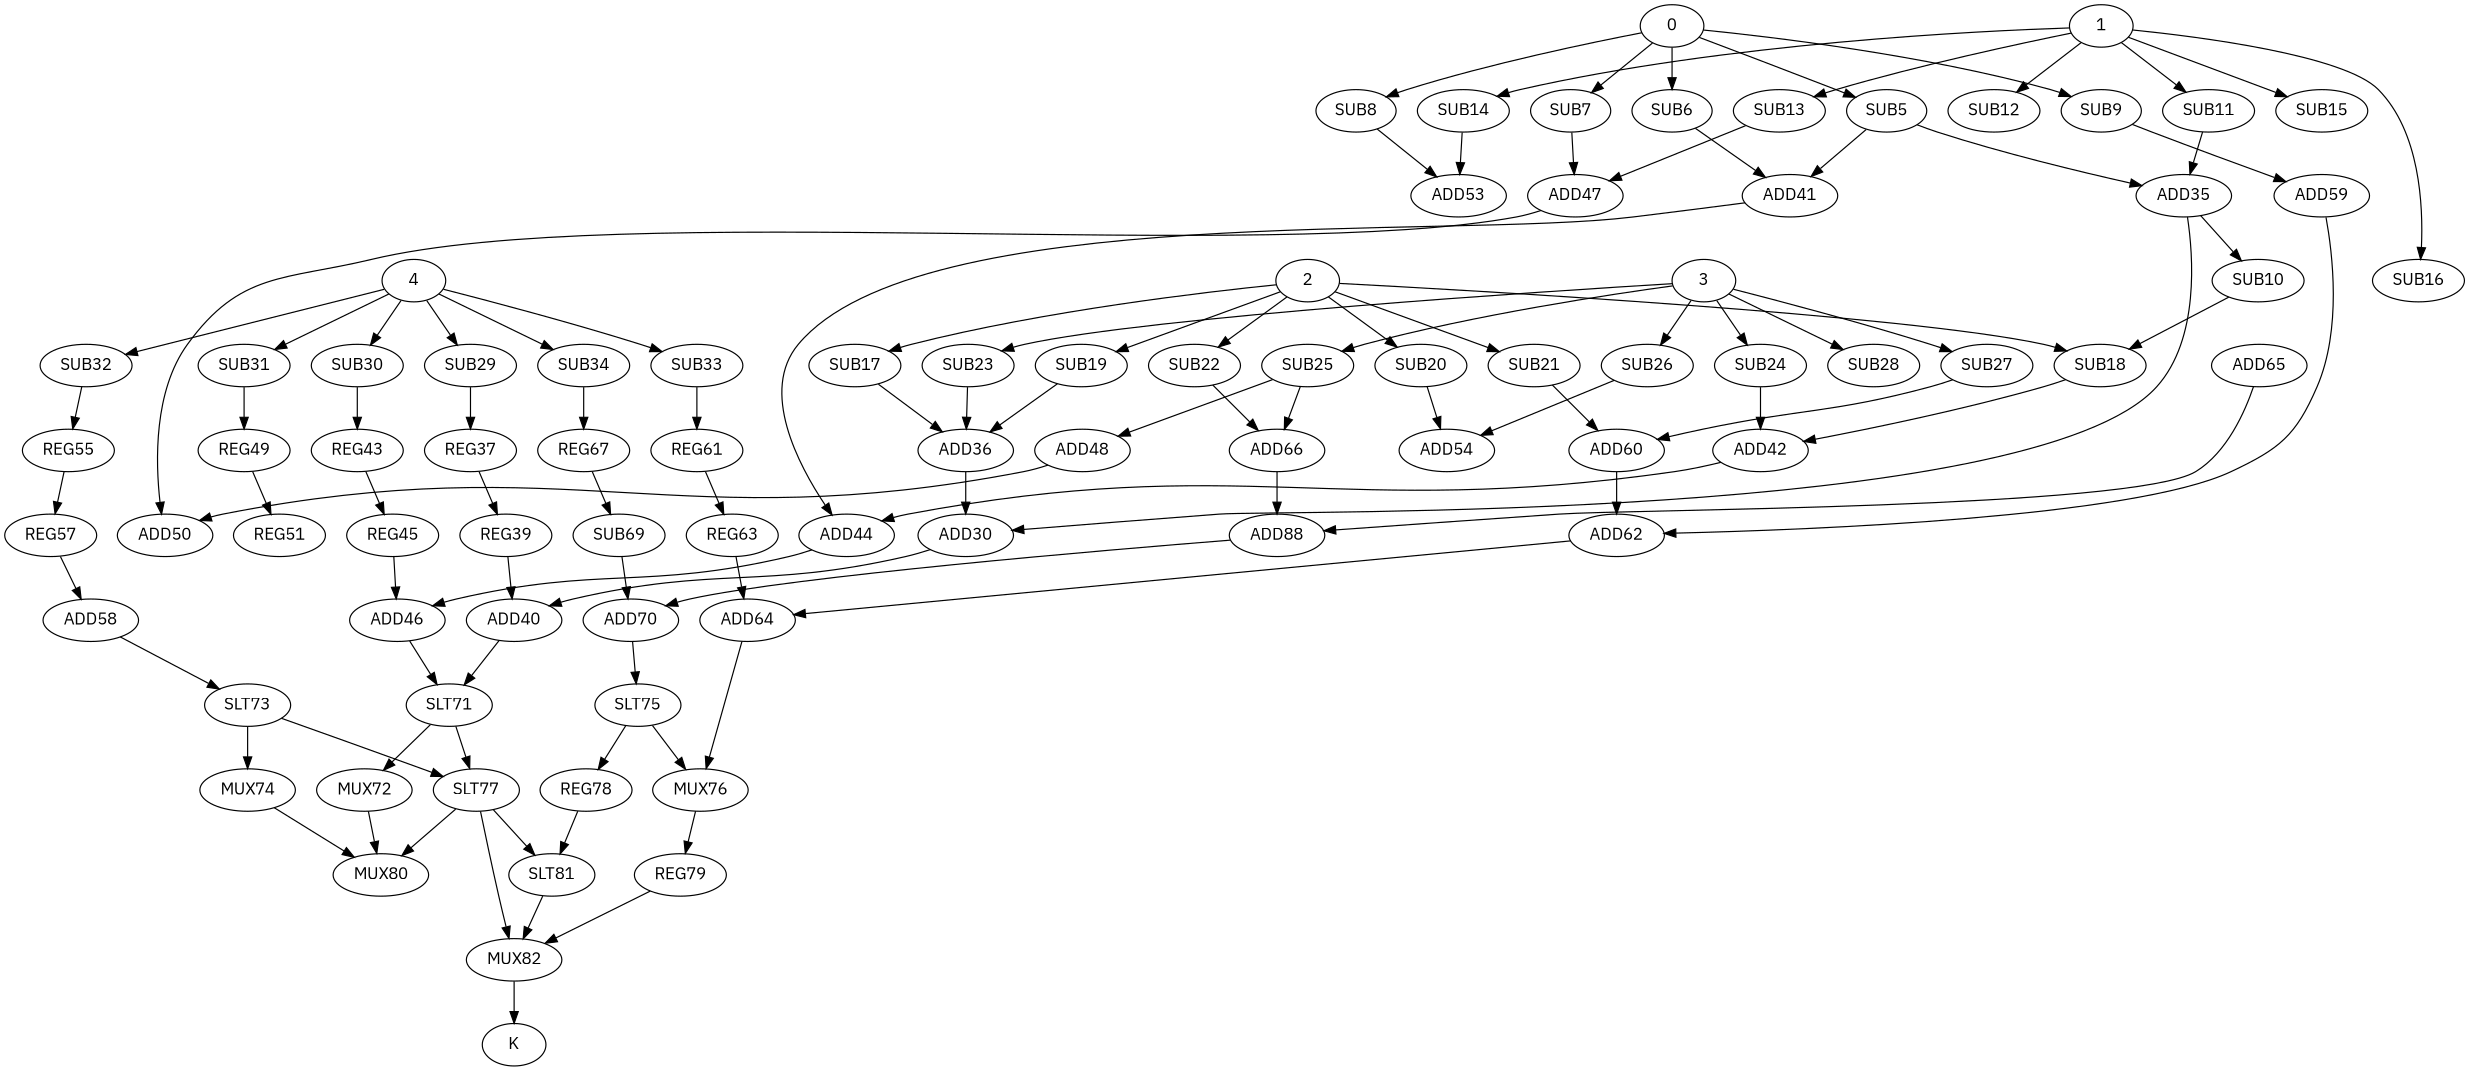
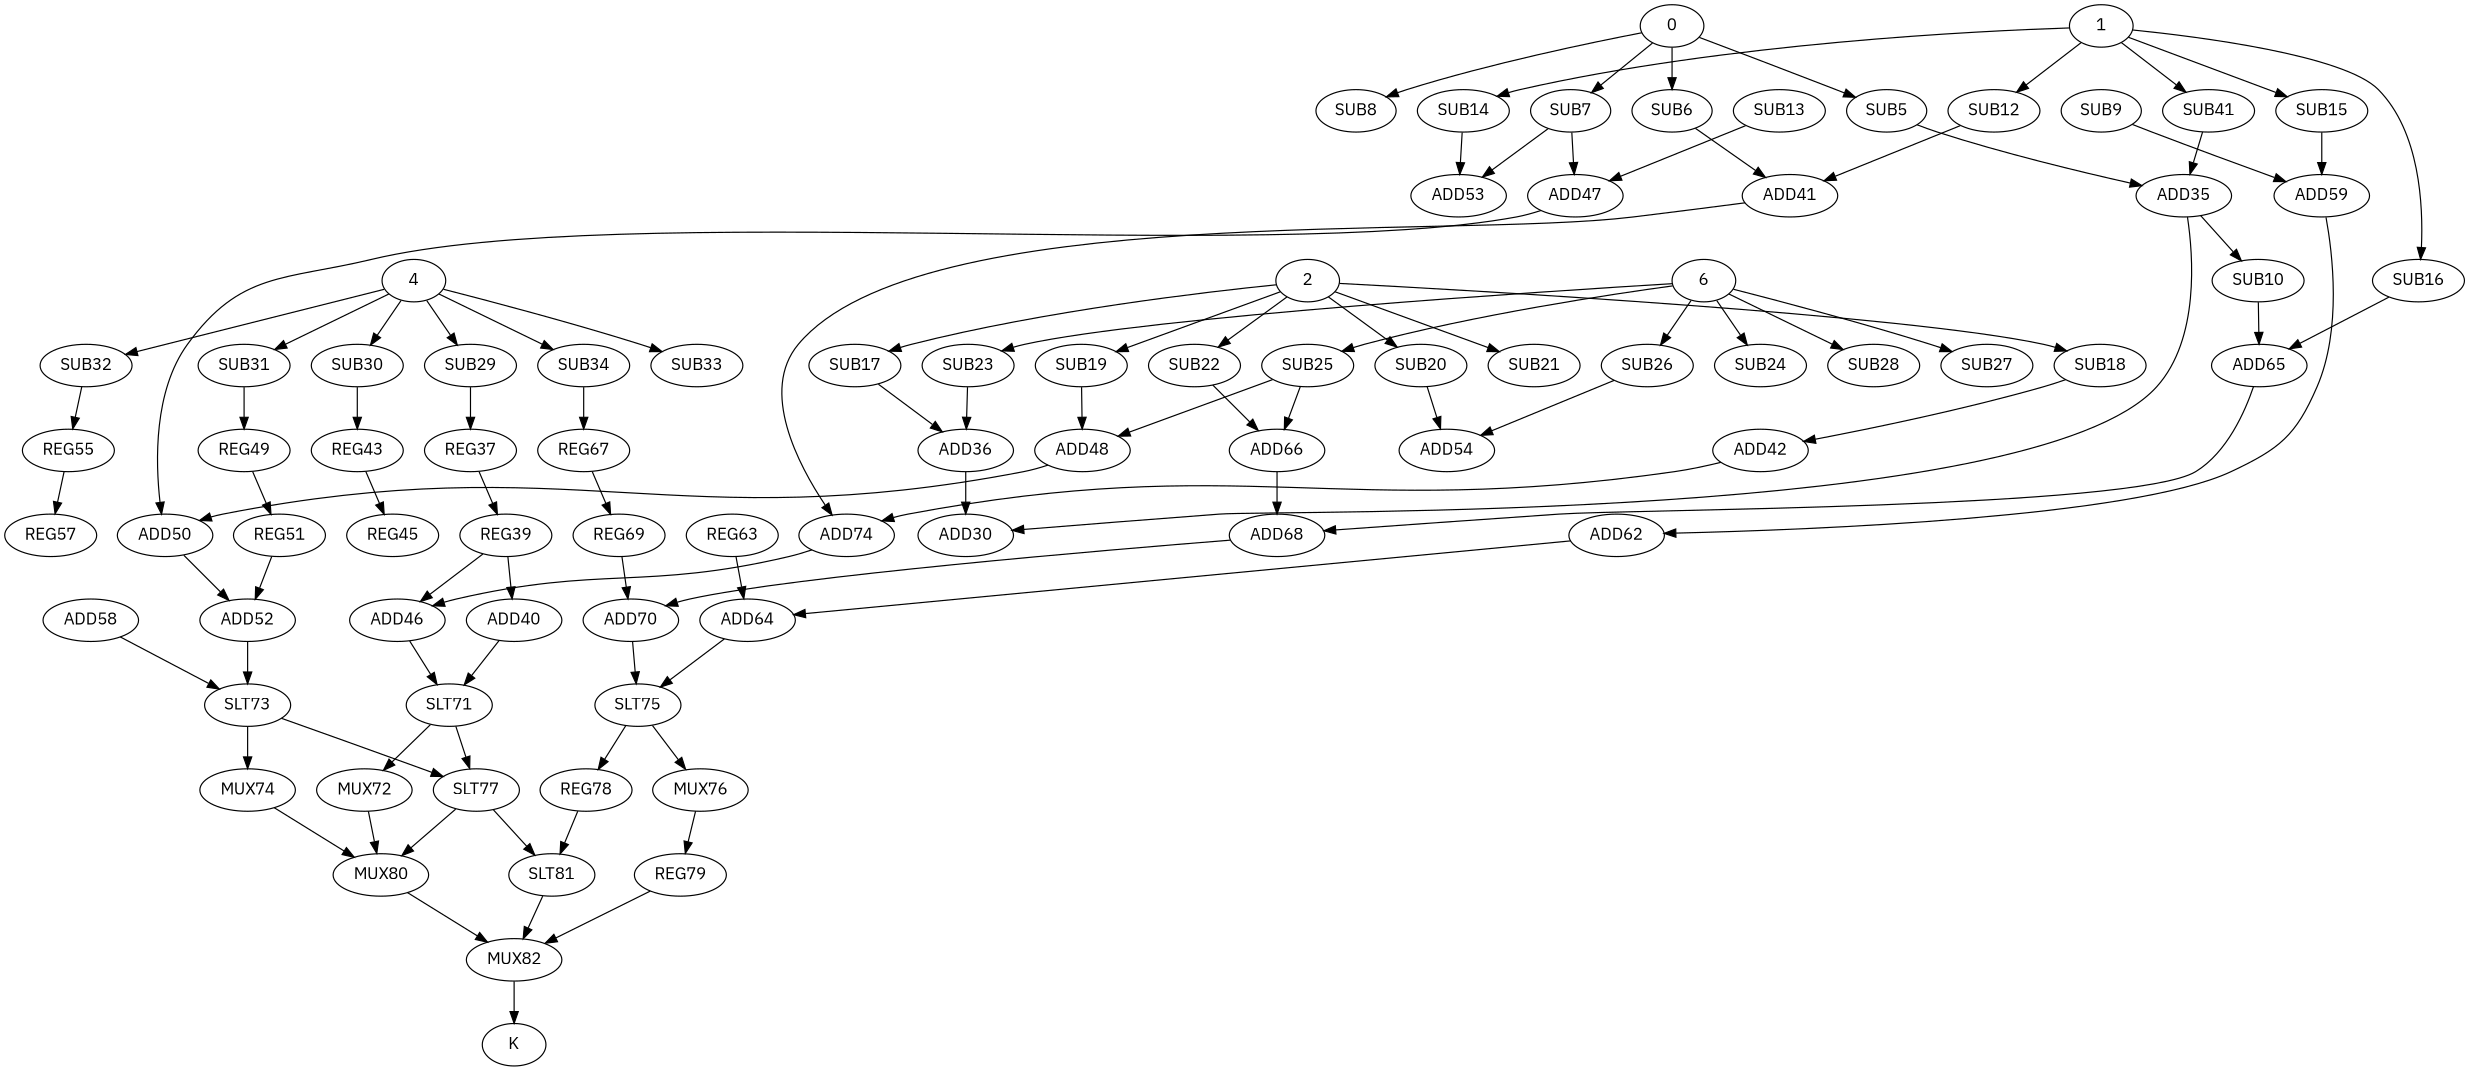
edge "0" -> "SUB9": removed
edge "1" -> "SUB13": removed
node "SUB11": label "SUB11" -> "SUB41"
edge "SUB15" -> "ADD59": added
edge "SUB8" -> "ADD53": now "SUB7" -> "ADD53"
edge "SUB5" -> "ADD41": now "SUB12" -> "ADD41"
node "3": label "3" -> "6"
edge "SUB16" -> "ADD65": added
edge "SUB10" -> "SUB18": now "SUB10" -> "ADD65"
edge "SUB24" -> "ADD42": removed
edge "SUB19" -> "ADD36": now "SUB19" -> "ADD48"
node "REG61": removed
node "ADD60": removed
node "SUB69": label "SUB69" -> "REG69"
node "ADD44": label "ADD44" -> "ADD74"
node "ADD88": label "ADD88" -> "ADD68"
edge "REG45" -> "ADD46": now "REG39" -> "ADD46"
edge "REG57" -> "ADD58": removed
edge "ADD30" -> "ADD40": removed
node "ADD52": added
edge "ADD64" -> "MUX76": now "ADD64" -> "SLT75"
edge "SLT77" -> "MUX82": now "MUX80" -> "MUX82"
